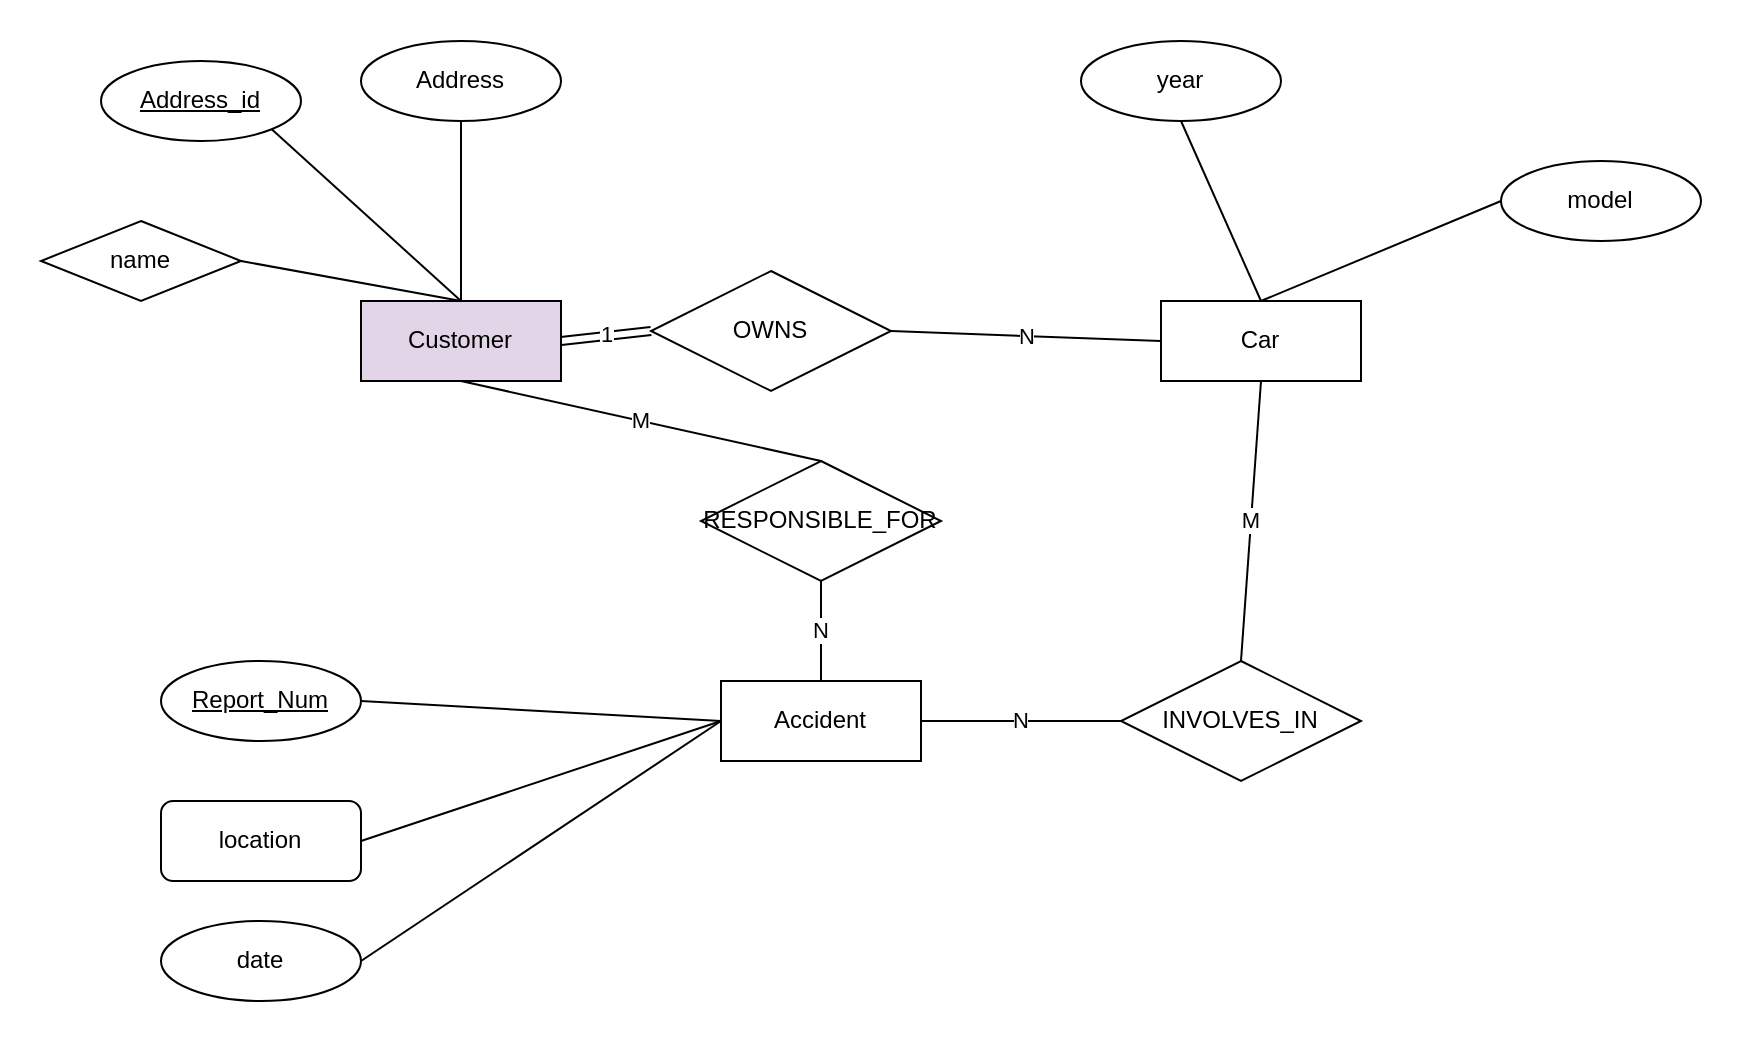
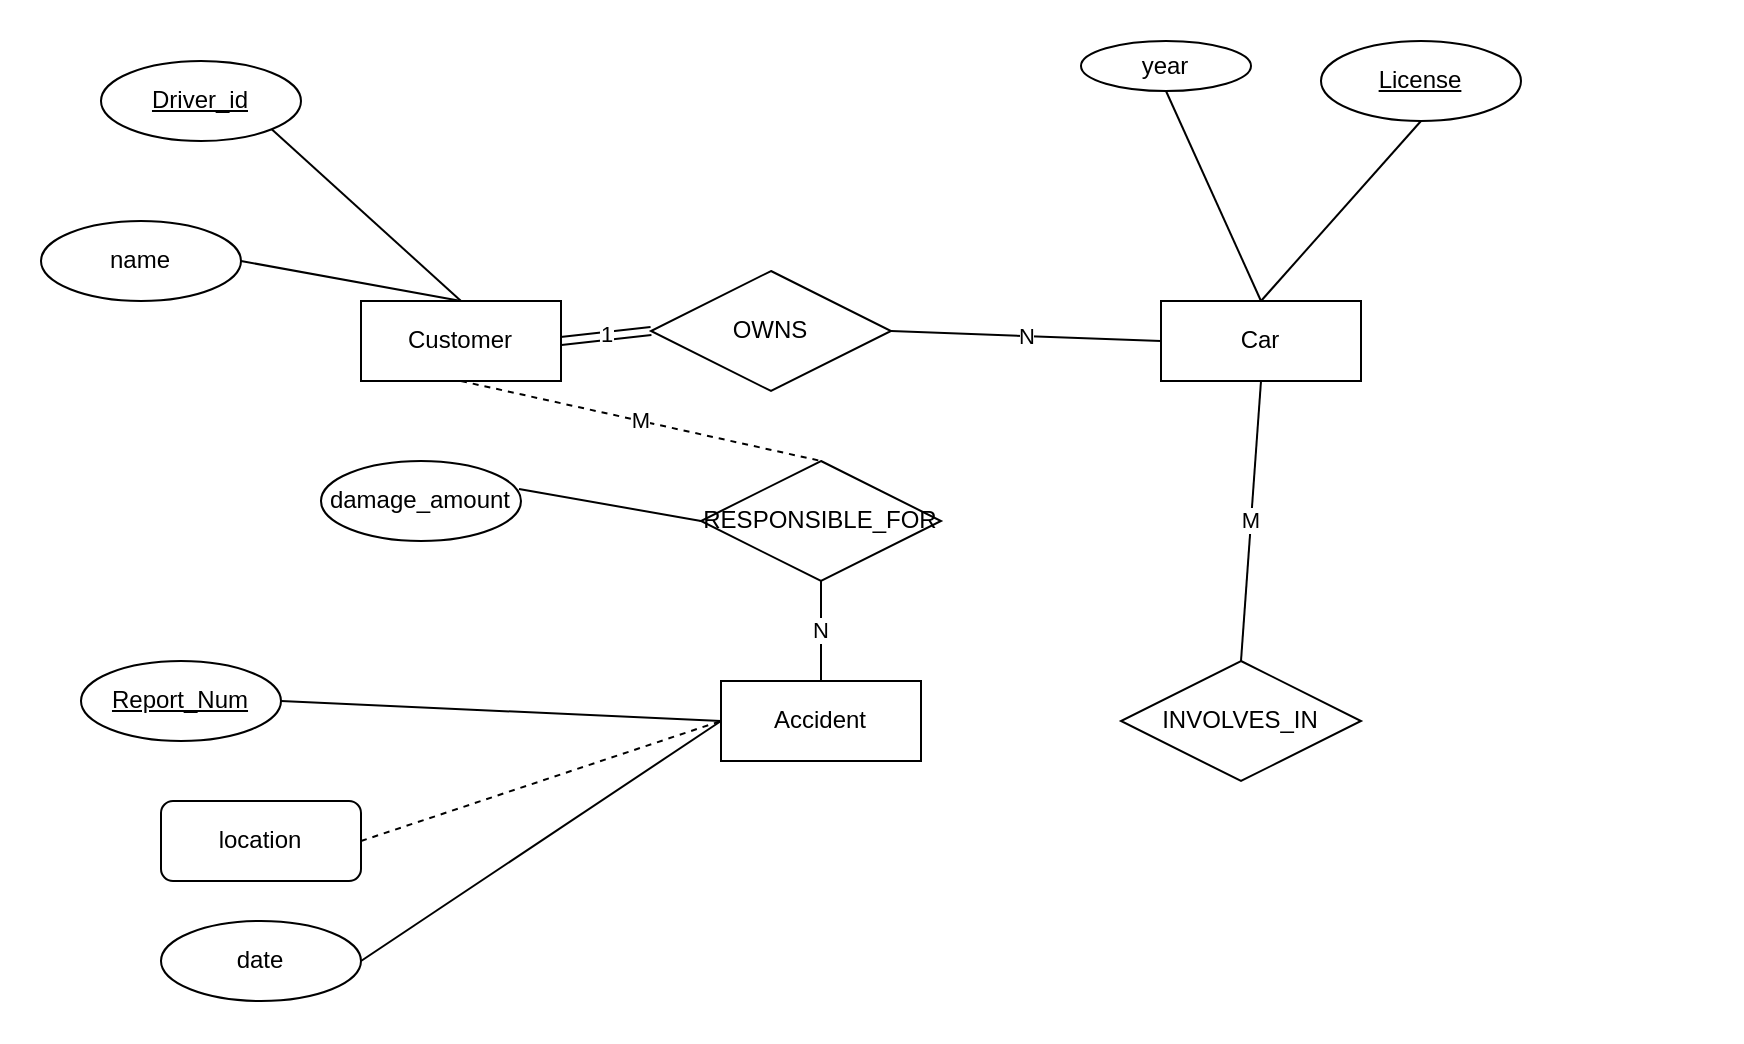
node "Address": removed
node "year": size 200x80 -> 170x50
node "License": added
node "Address_id": label "Address_id" -> "Driver_id"
node "model": removed
edge "Address" -- "Customer": removed
edge "License" -- "Car": added
edge "model" -- "Car": removed
node "name": shape diamond -> ellipse
node "Customer": fillcolor #e1d5e7 -> #ffffff
edge "Customer" -- "RESPONSIBLE_FOR": style solid -> dashed
node "damage_amount": added
edge "damage_amount" -- "RESPONSIBLE_FOR": added
node "Report_Num": moved (261, 701) -> (181, 701)
edge "Accident" -- "INVOLVES_IN": removed, label "N"
edge "Accident" -- "location": style solid -> dashed
